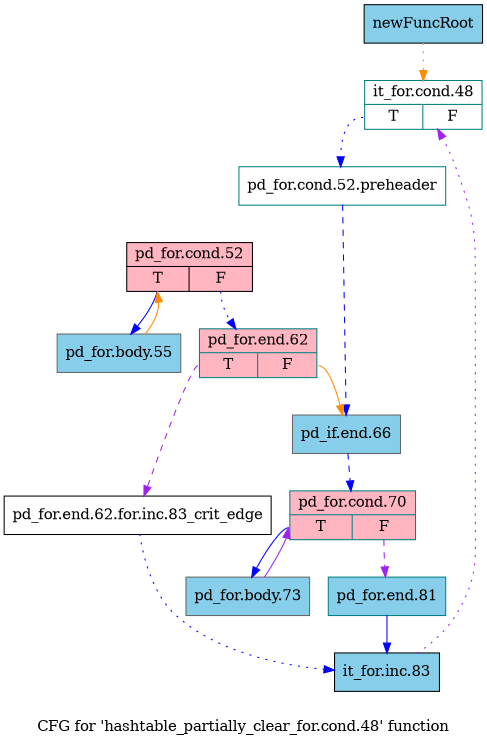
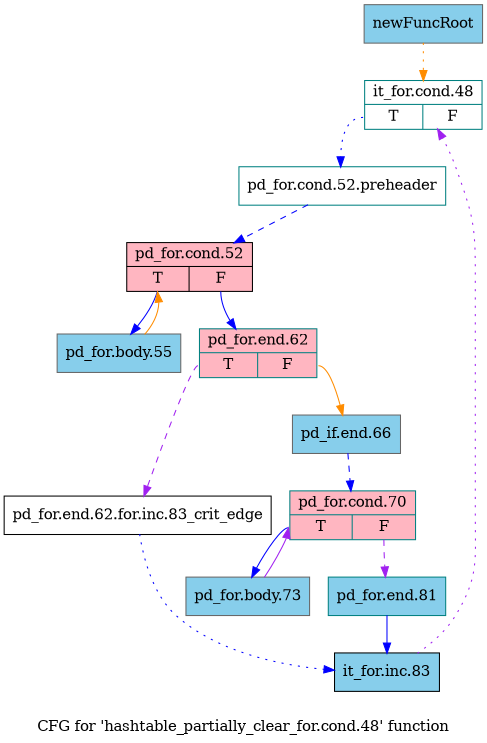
node "newFuncRoot": color black -> gray40
edge "pd_for.cond.52.preheader" -> "pd_if.end.66": now "pd_for.cond.52.preheader" -> "pd_for.cond.52"
edge "pd_for.cond.52" -> "pd_for.end.62": style dotted -> solid
